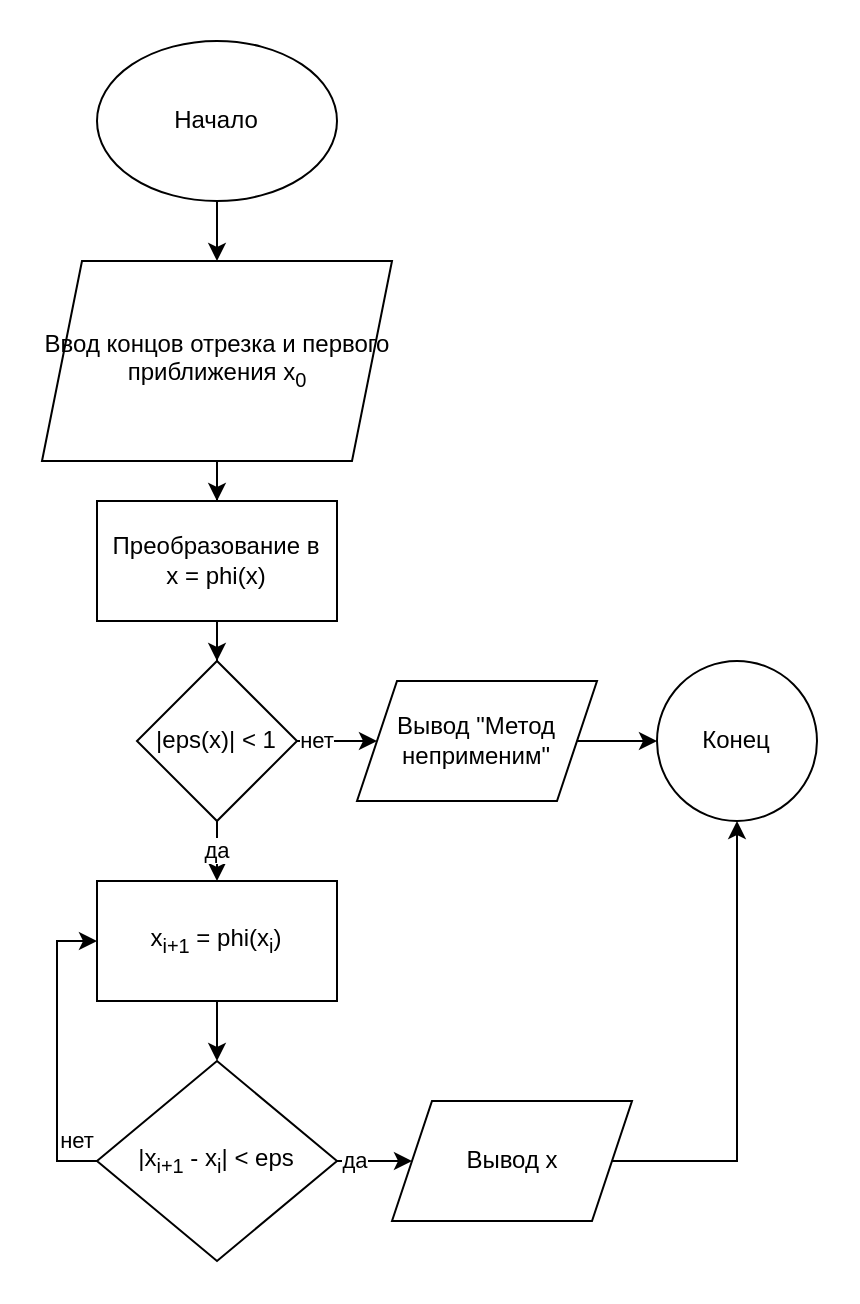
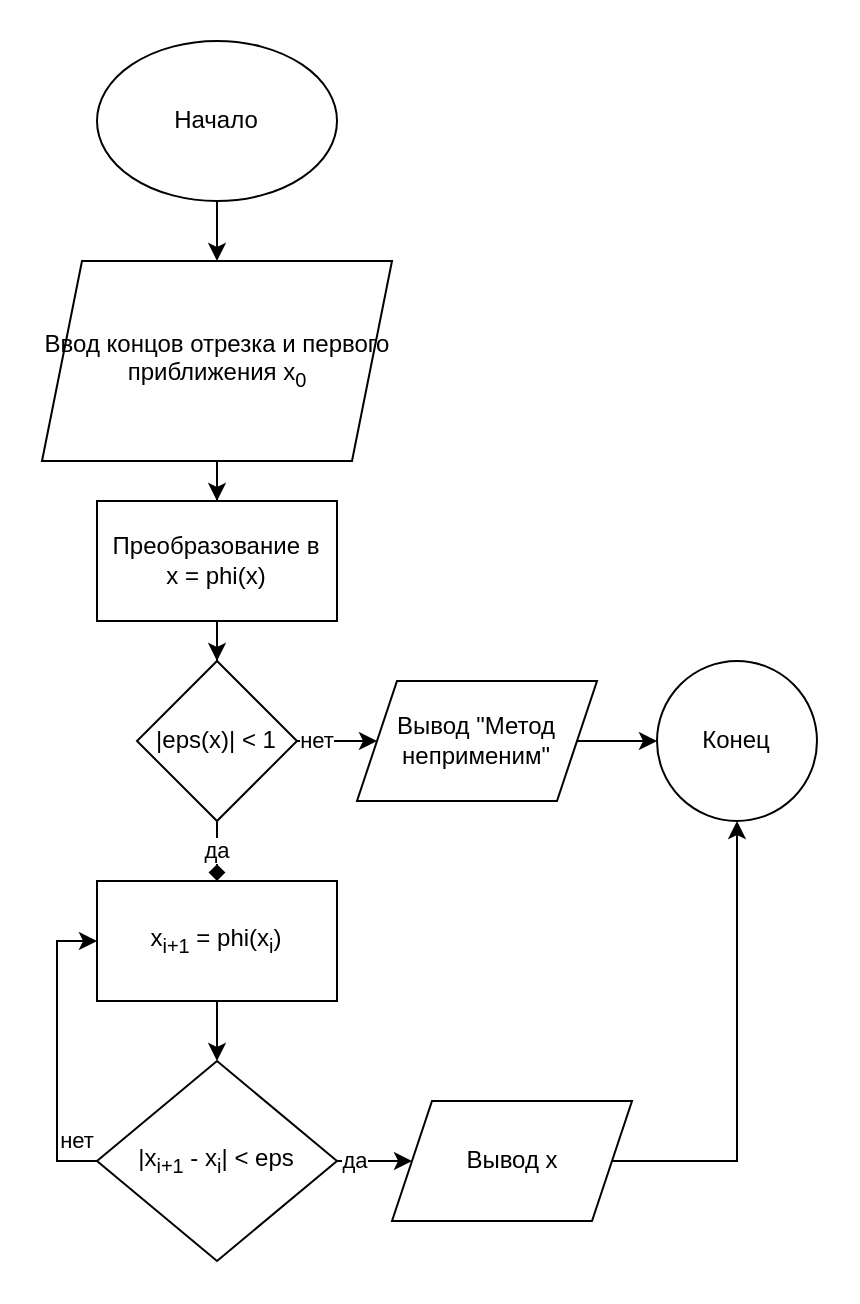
edge "|eps(x)| < 1" -> "xi+1 = phi(xi)": arrowhead classic -> diamond
